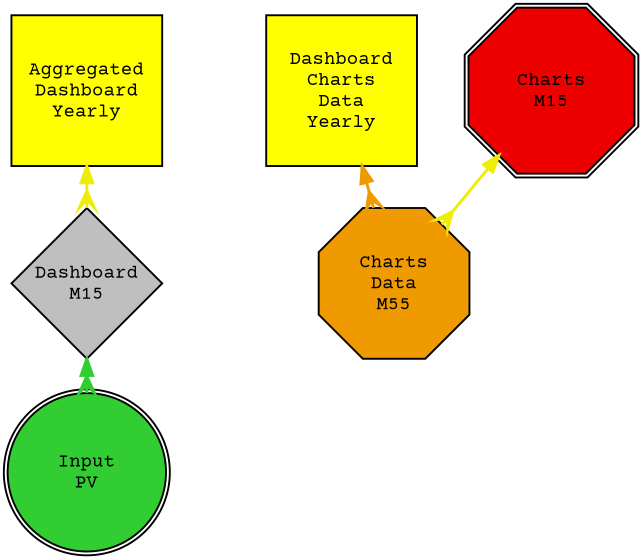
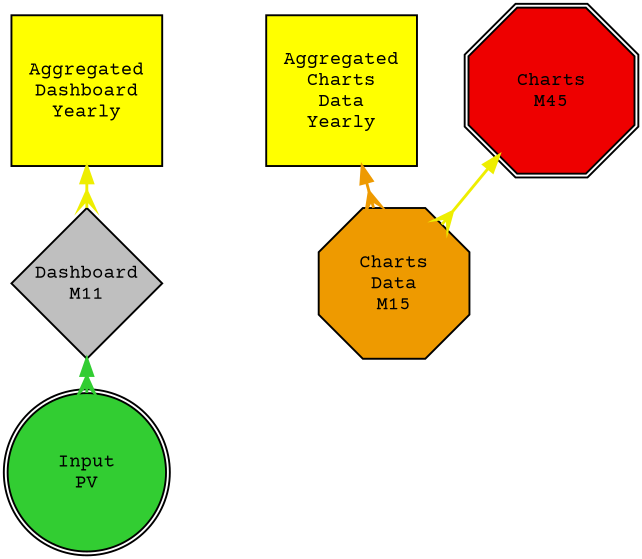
node "Dashboard Charts Data Yearly": label "Dashboard Charts Data Yearly" -> "Aggregated Charts Data Yearly"
node "Charts M15": label "Charts M15" -> "Charts M45"
node "Dashboard M15": label "Dashboard M15" -> "Dashboard M11"
node "Charts Data M55": label "Charts Data M55" -> "Charts Data M15"
